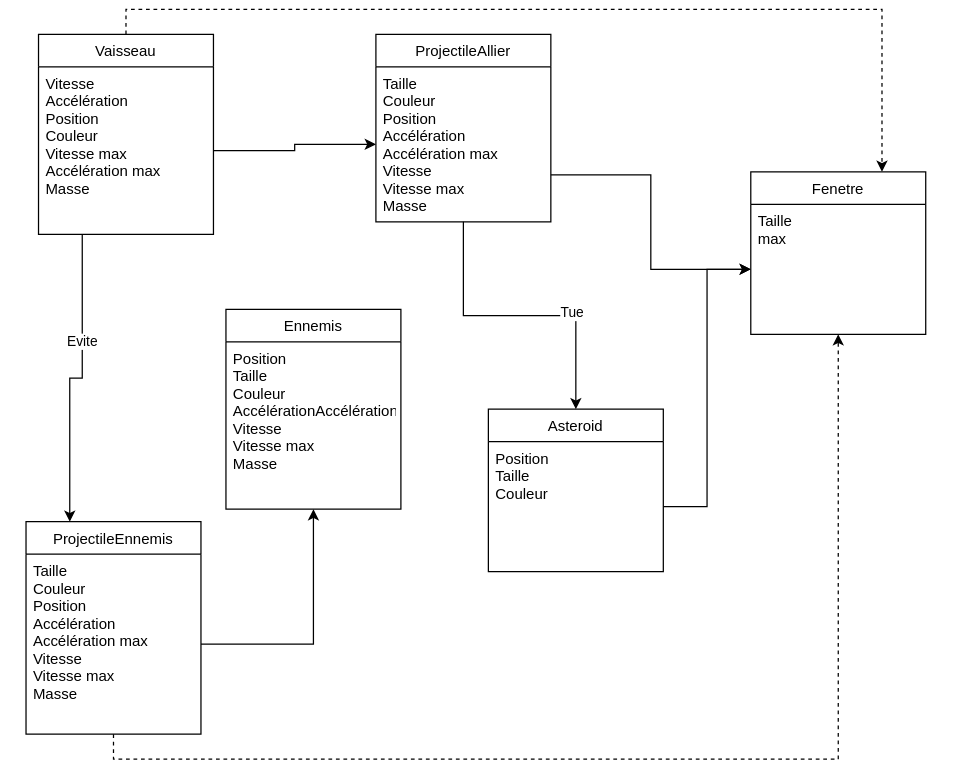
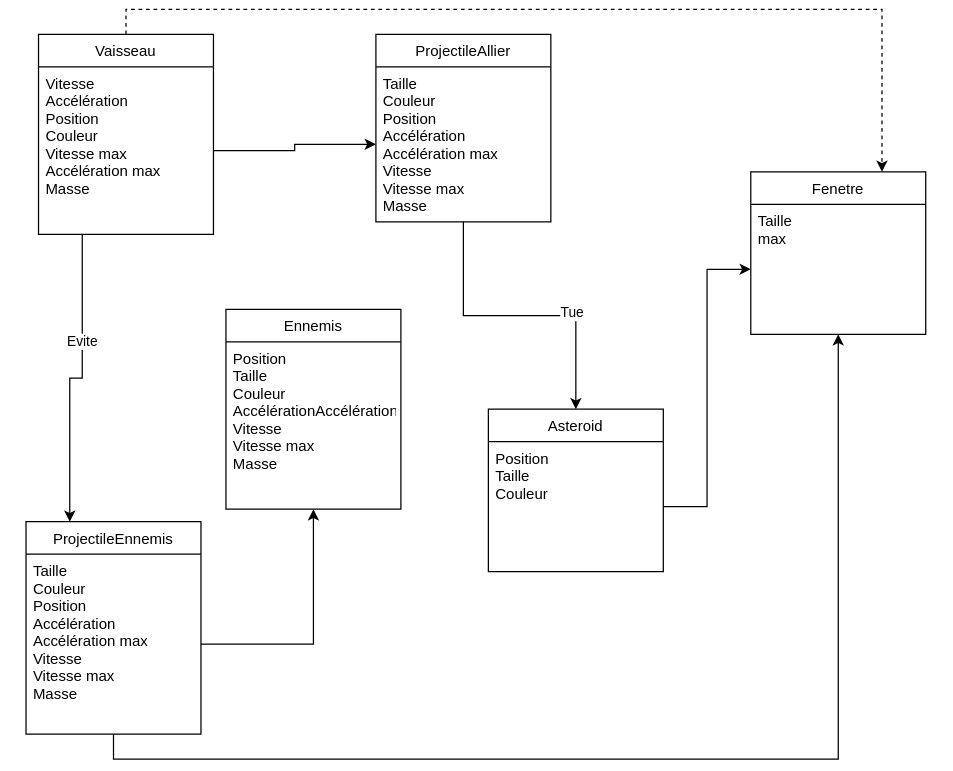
edge "ProjectileAllier" -> "Taille max": removed
edge "ProjectileEnnemis" -> "Fenetre": style dashed -> solid
